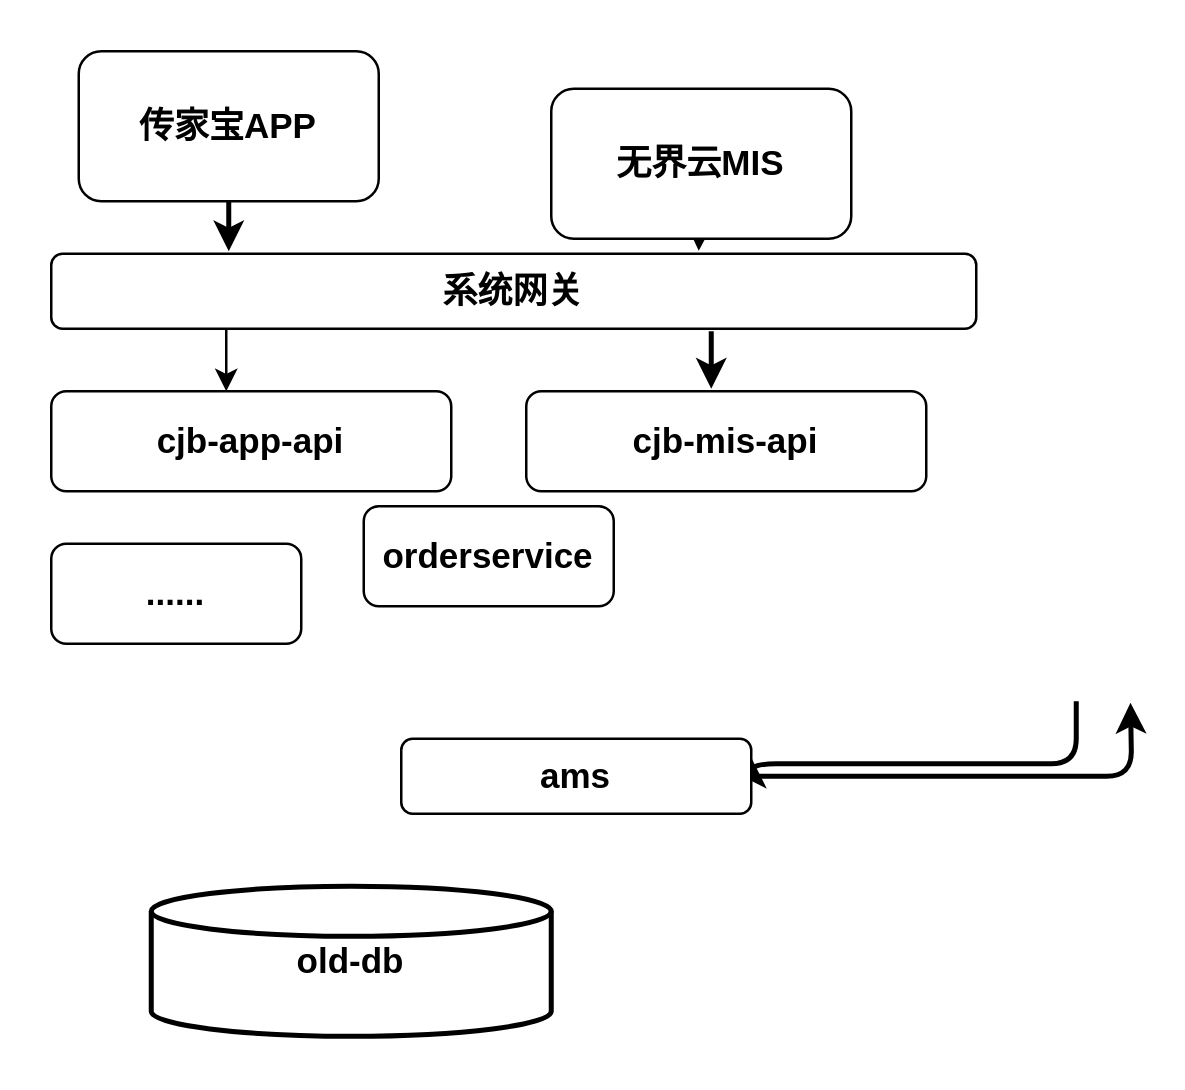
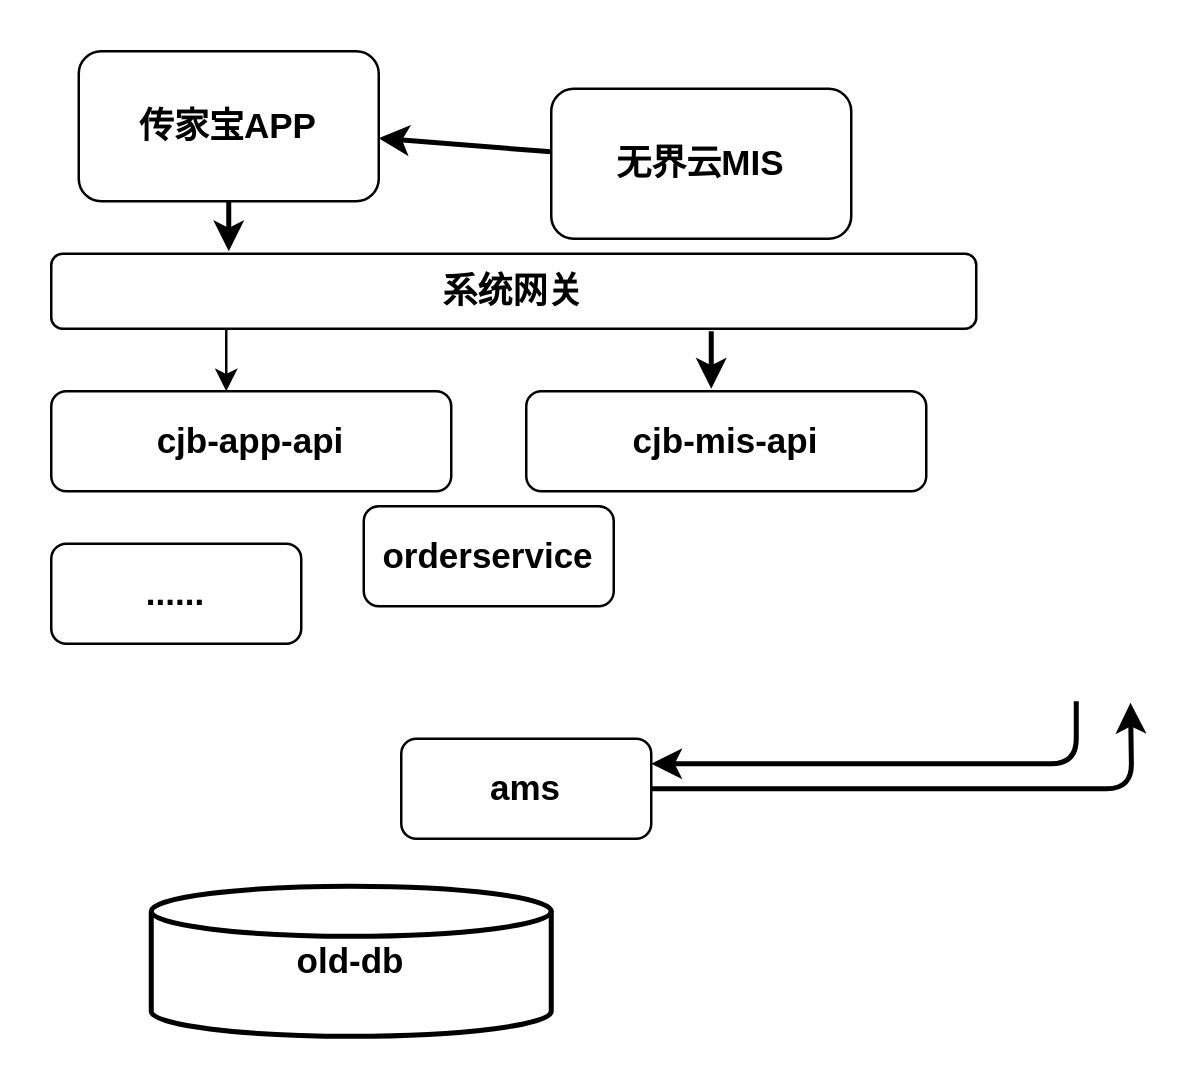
edge "无界云MIS" -> "系统网关": now "无界云MIS" -> "传家宝APP"
node "ams": size 350x75 -> 250x100
